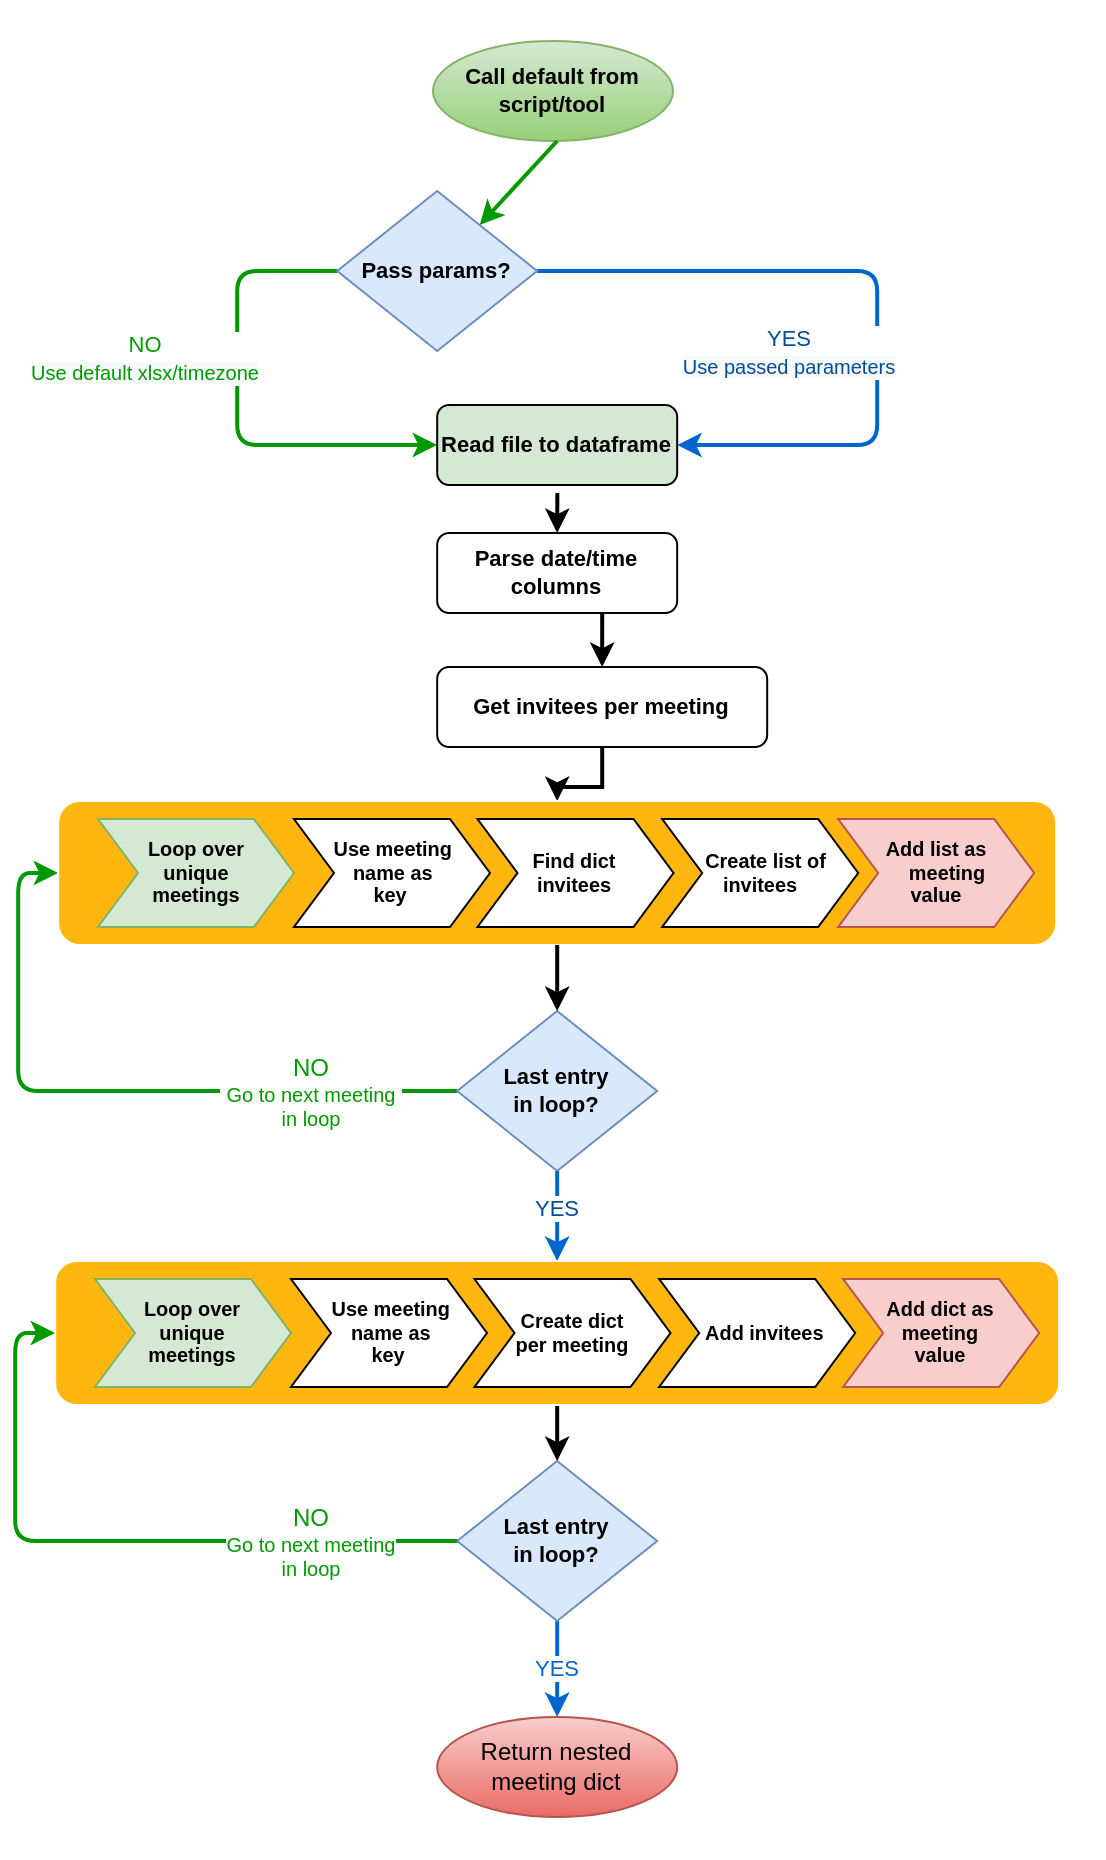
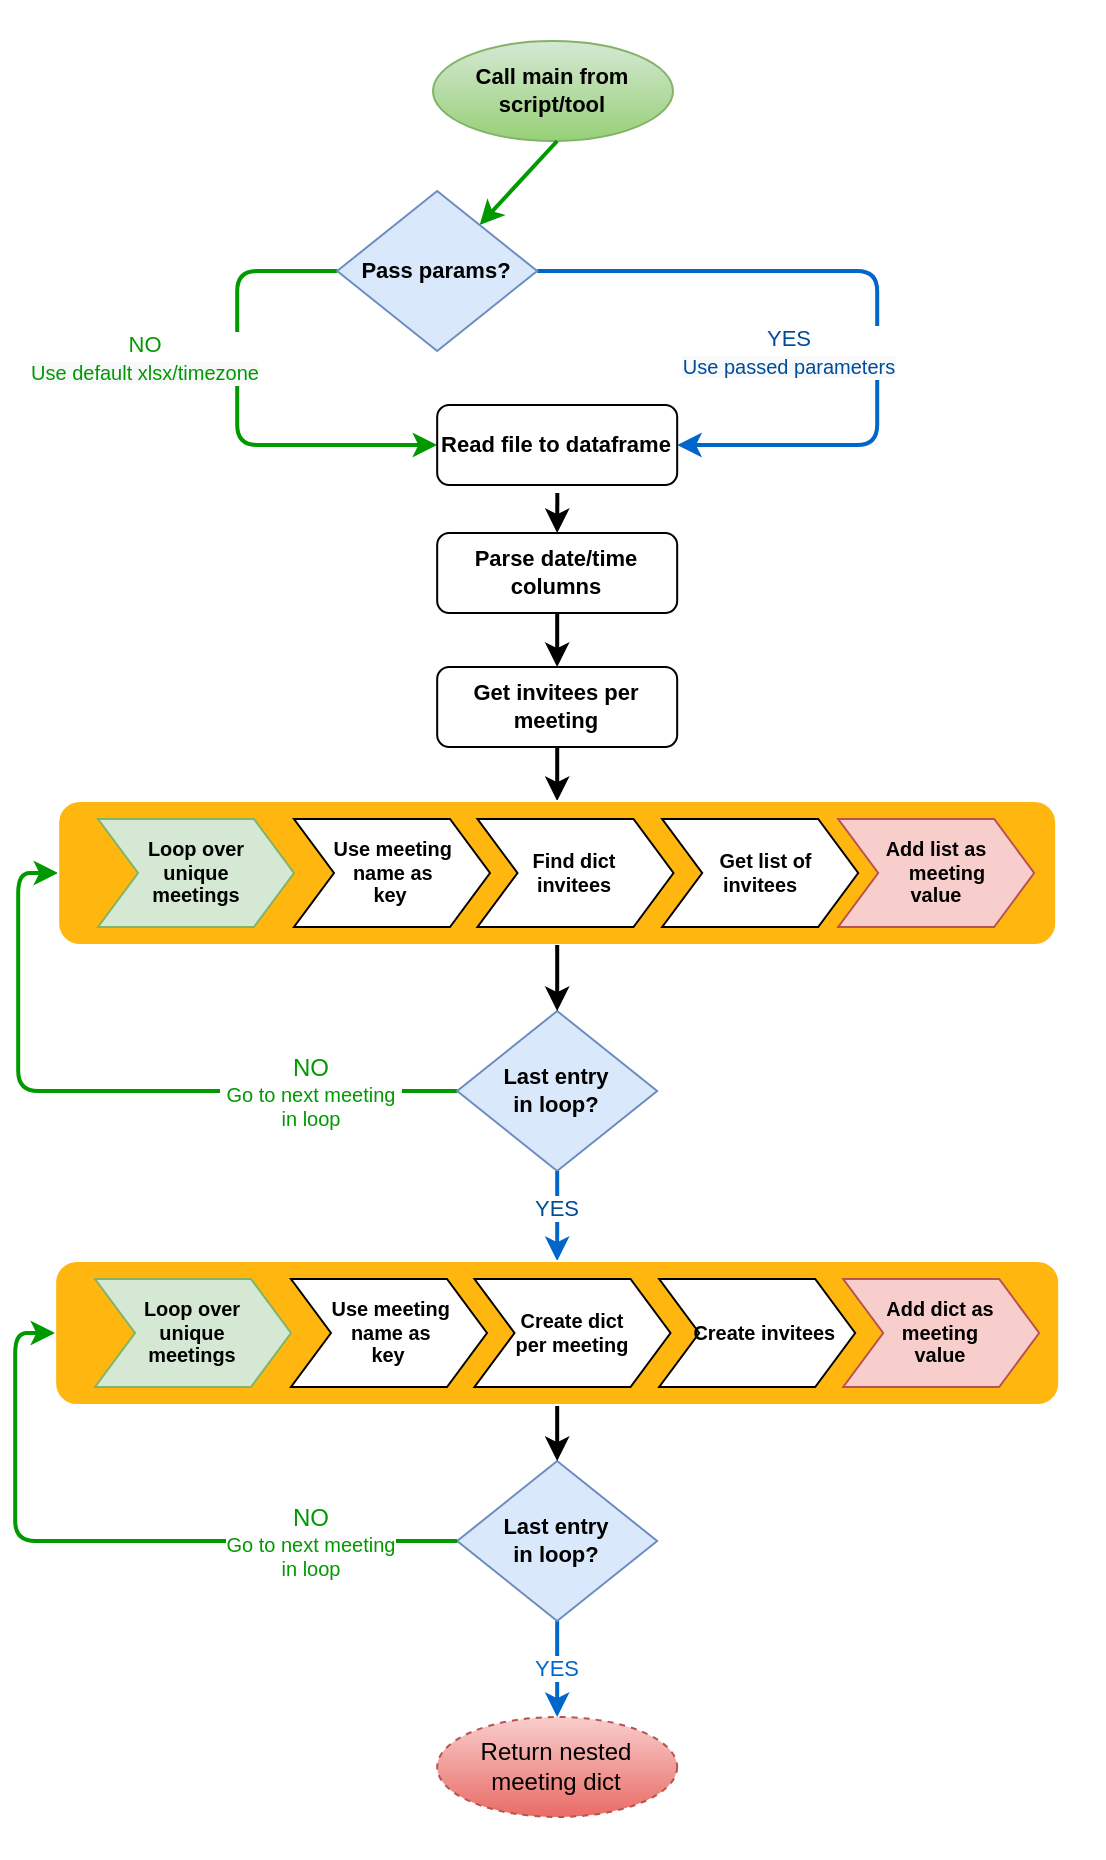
node "Call default from script/tool": label "Call default from script/tool" -> "Call main from script/tool"
node "Read file to dataframe": fillcolor #d5e8d4 -> #ffffff
node "Get invitees per meeting": size 330x80 -> 240x80
node "Create list of invitees": label "Create list of invitees" -> "Get list of invitees"
node "Add invitees": label "Add invitees" -> "Create invitees"
node "Return nested meeting dict": style solid -> dashed
